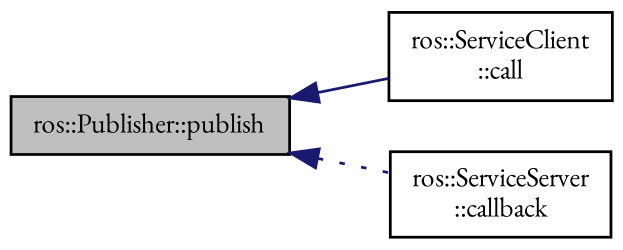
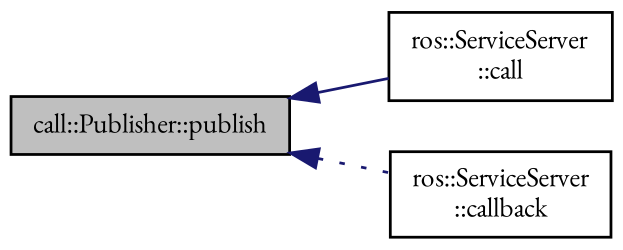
node "ros::ServiceClient ::call": label "ros::ServiceClient ::call" -> "ros::ServiceServer ::call"
node "ros::Publisher::publish": label "ros::Publisher::publish" -> "call::Publisher::publish"
